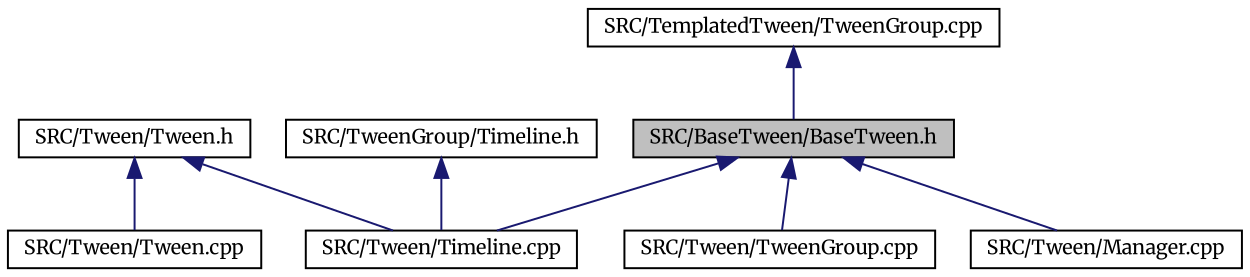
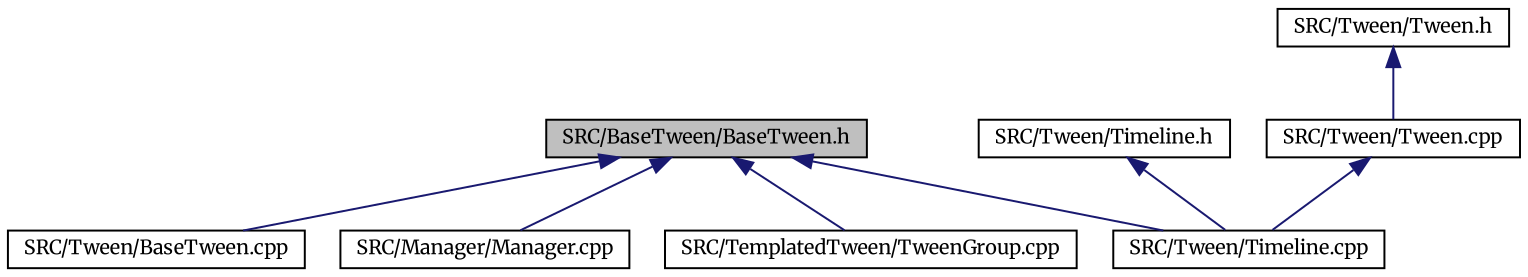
edge "SRC/BaseTween/BaseTween.h" -> "SRC/TemplatedTween/TweenGroup.cpp": reversed
node "SRC/TweenGroup/Timeline.h": label "SRC/TweenGroup/Timeline.h" -> "SRC/Tween/Timeline.h"
edge "SRC/Tween/Timeline.cpp" -> "SRC/Tween/Tween.h": now "SRC/Tween/Timeline.cpp" -> "SRC/Tween/Tween.cpp"
node "SRC/Tween/TweenGroup.cpp": label "SRC/Tween/TweenGroup.cpp" -> "SRC/Tween/BaseTween.cpp"
node "SRC/Tween/Manager.cpp": label "SRC/Tween/Manager.cpp" -> "SRC/Manager/Manager.cpp"
